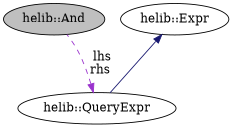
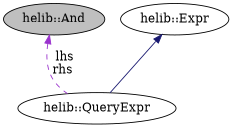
edge "helib::And" -> "helib::QueryExpr": reversed
